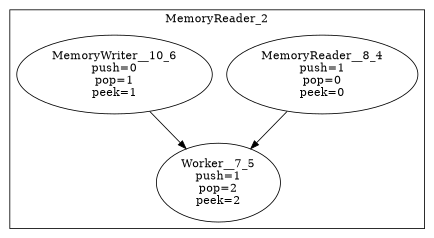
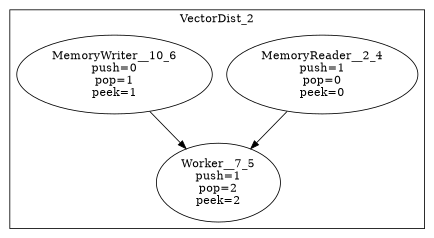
cluster "MemoryReader_2": label "MemoryReader_2" -> "VectorDist_2"
node "MemoryReader__8_4 push=1 pop=0 peek=0": label "MemoryReader__8_4 push=1 pop=0 peek=0" -> "MemoryReader__2_4 push=1 pop=0 peek=0"
